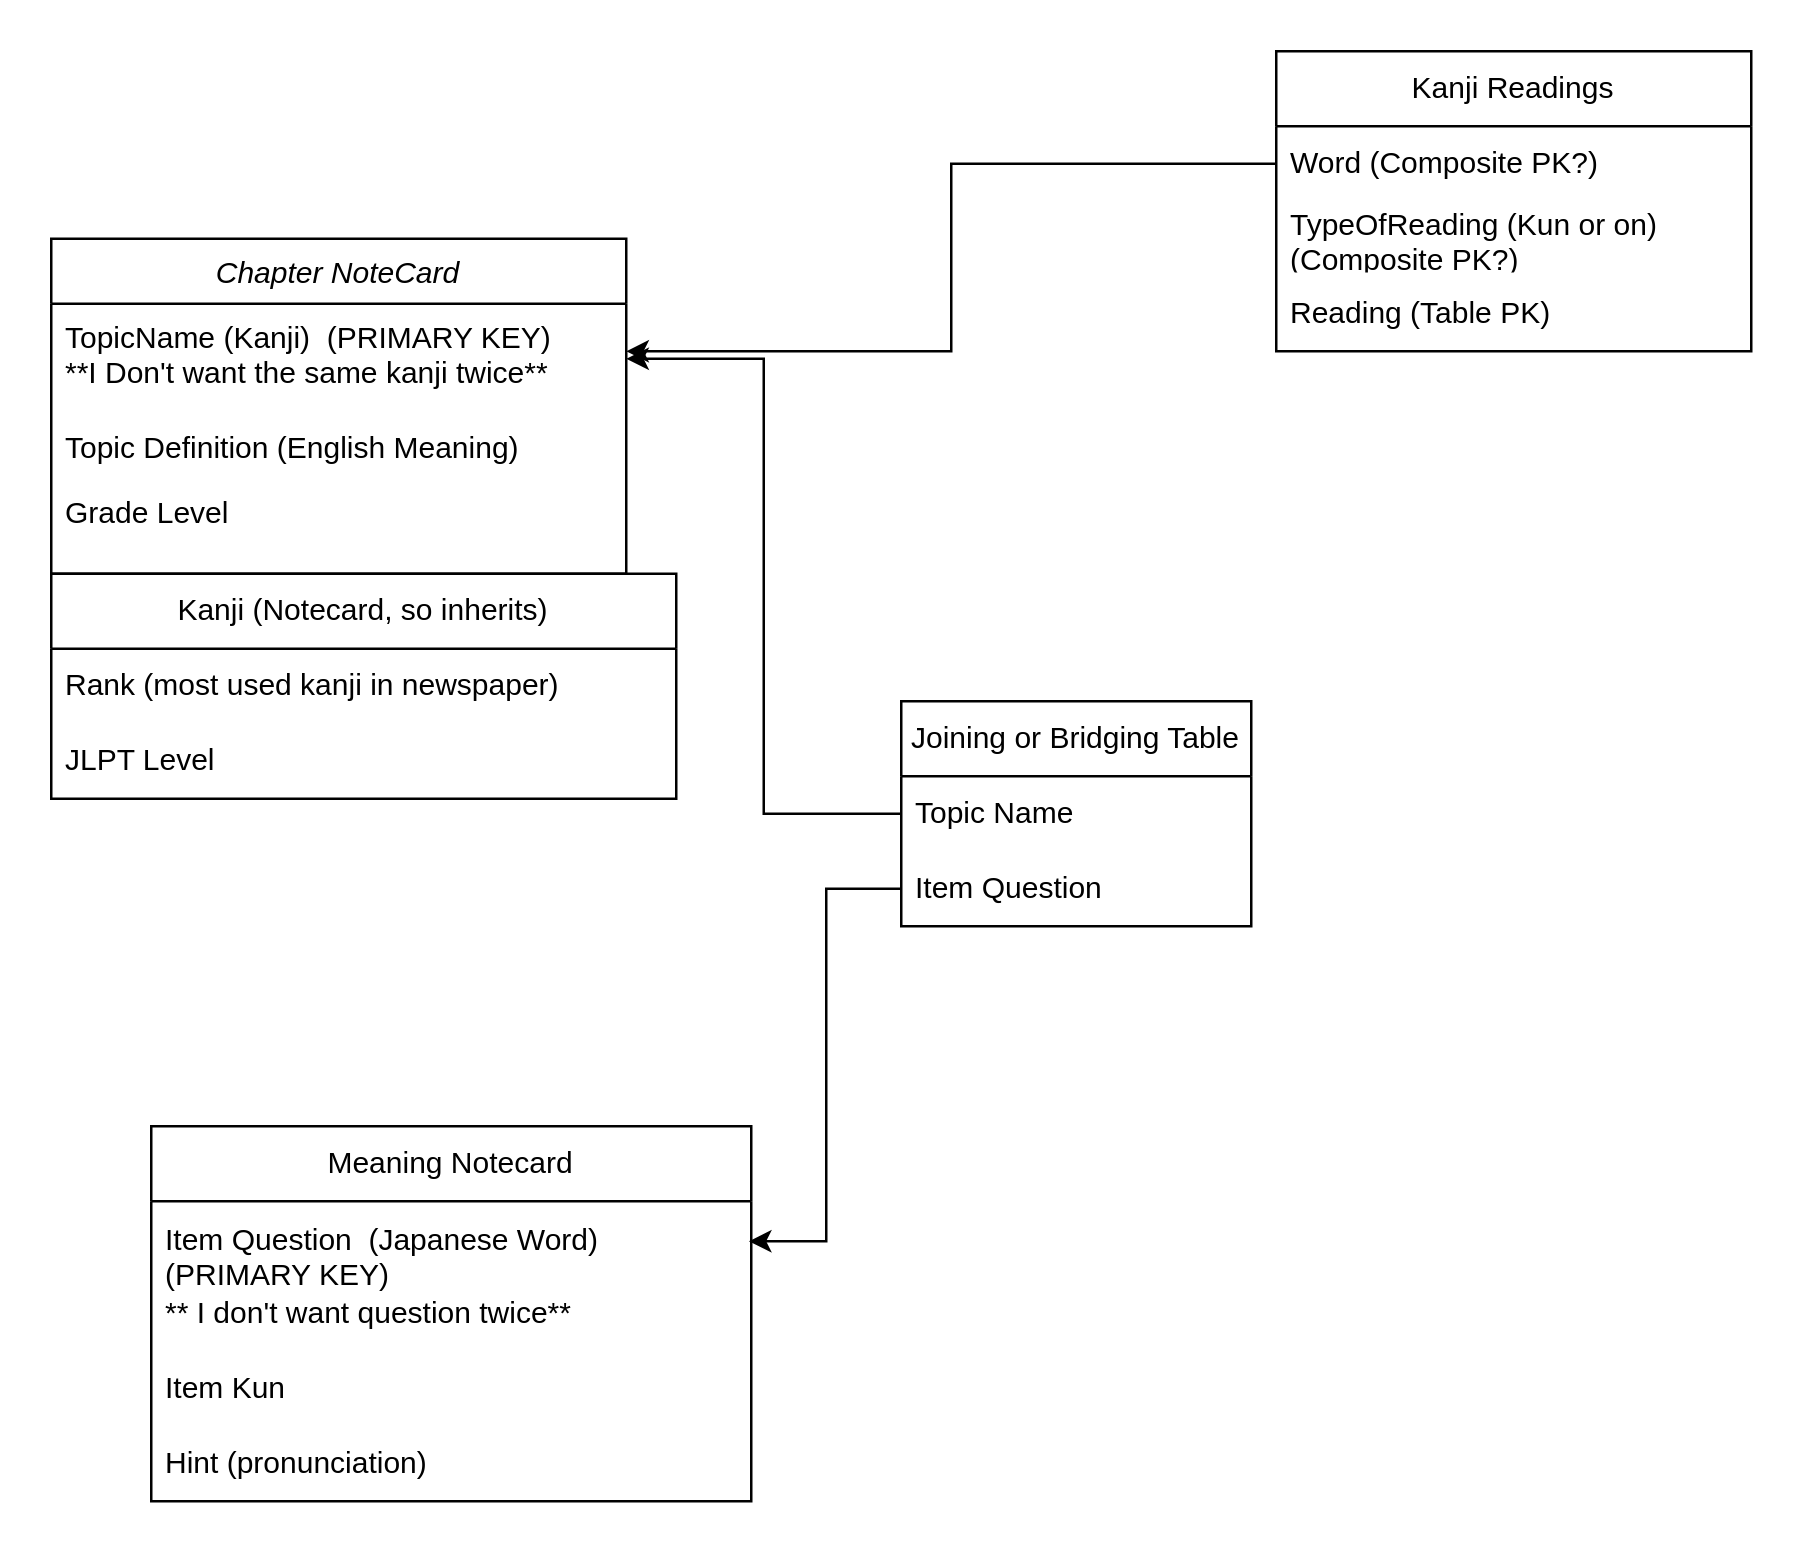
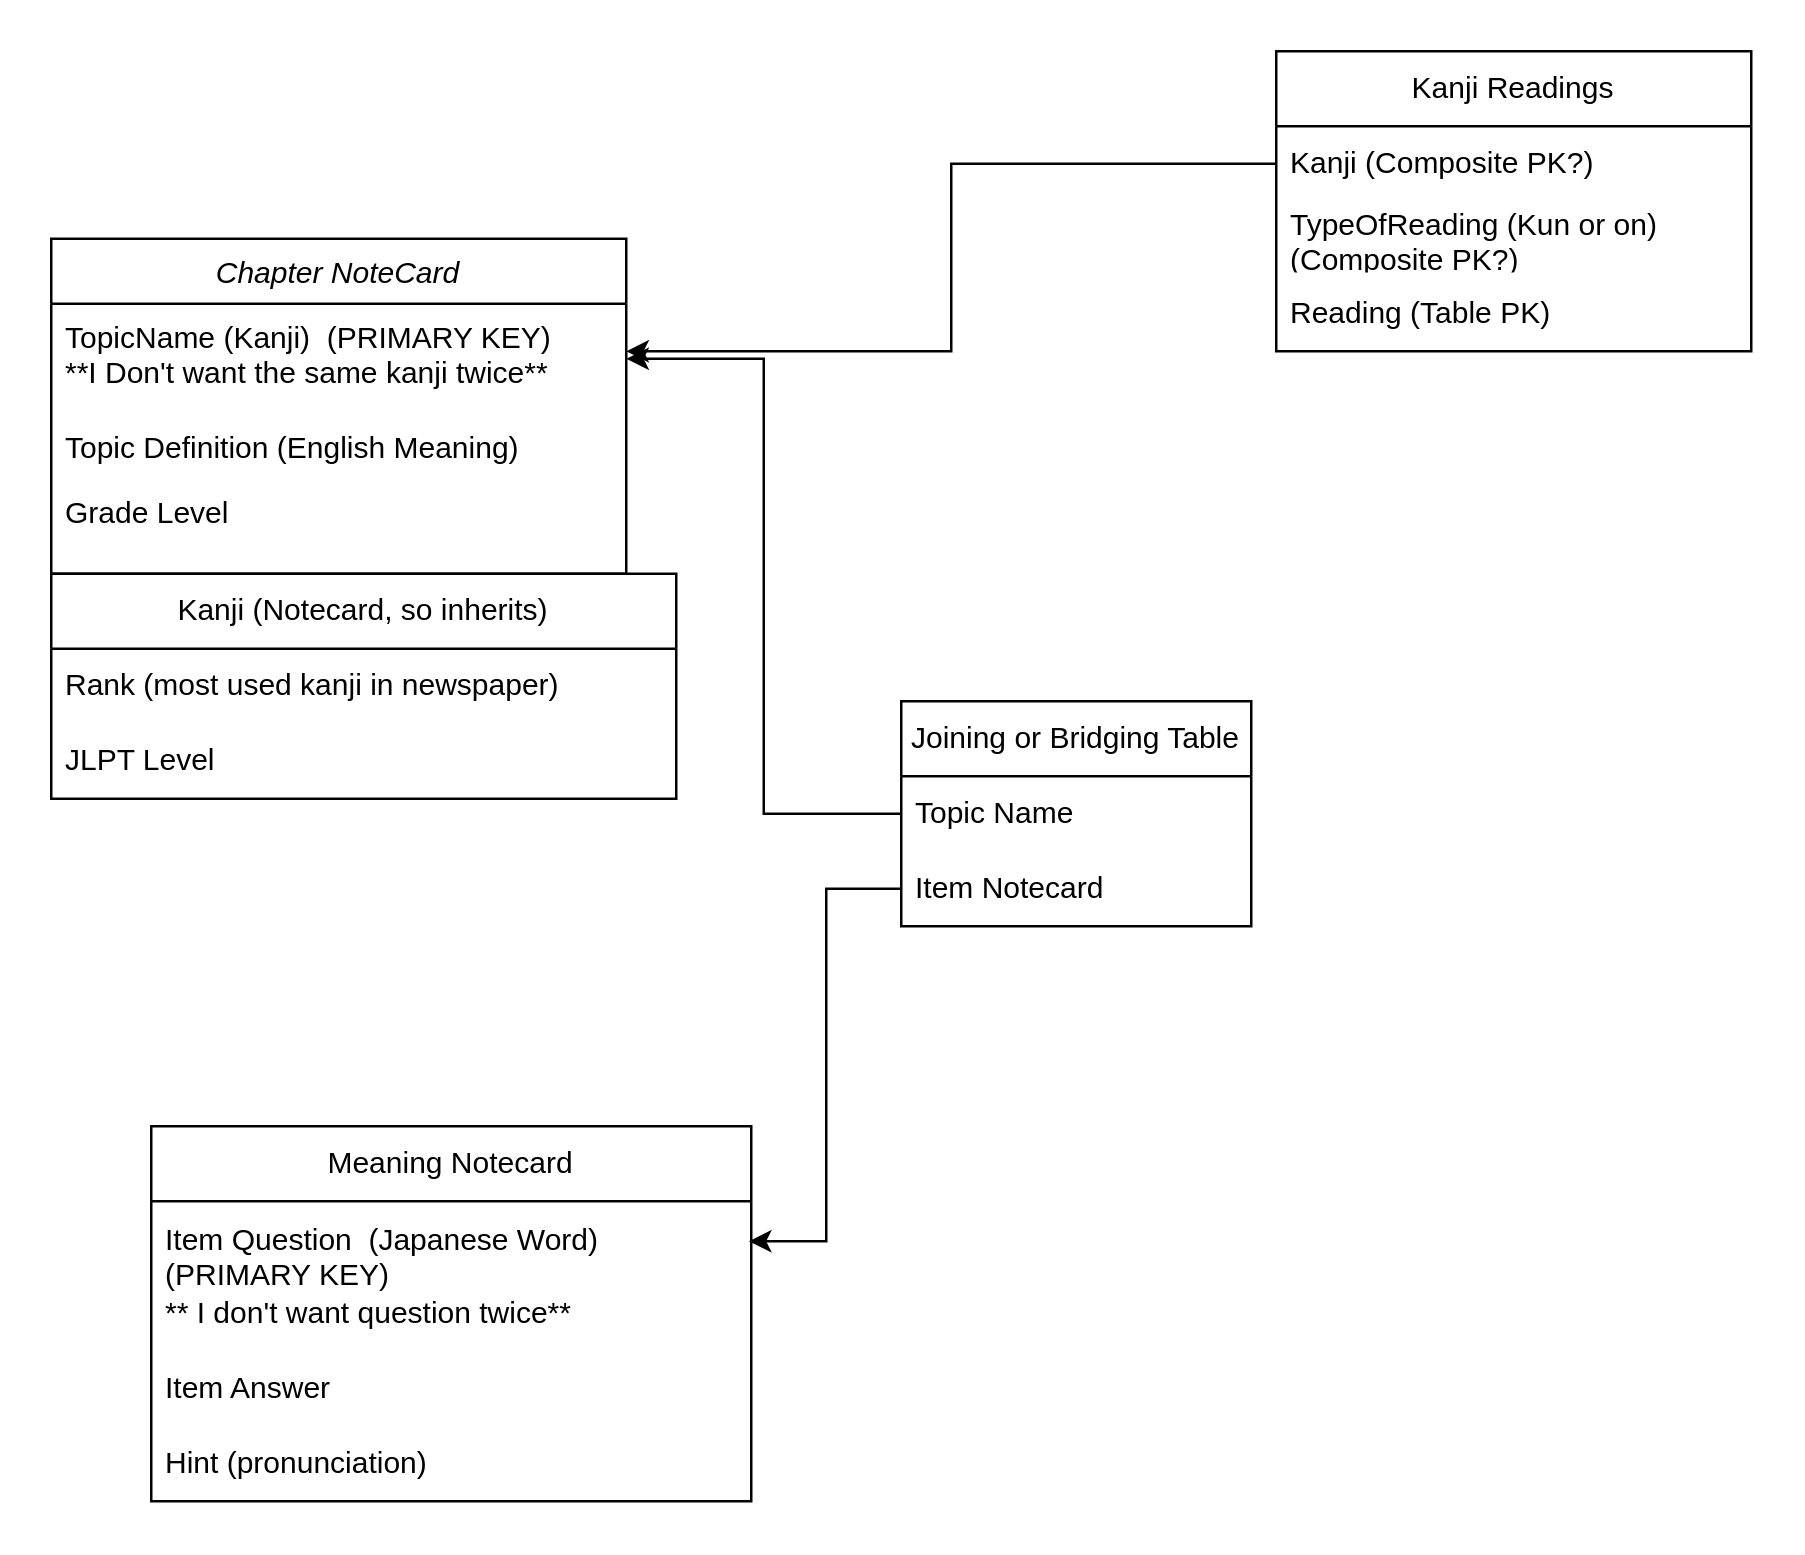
node "Word (Composite PK?)": label "Word (Composite PK?)" -> "Kanji (Composite PK?)"
node "Item Question": label "Item Question" -> "Item Notecard"
node "Item Kun": label "Item Kun" -> "Item Answer"
